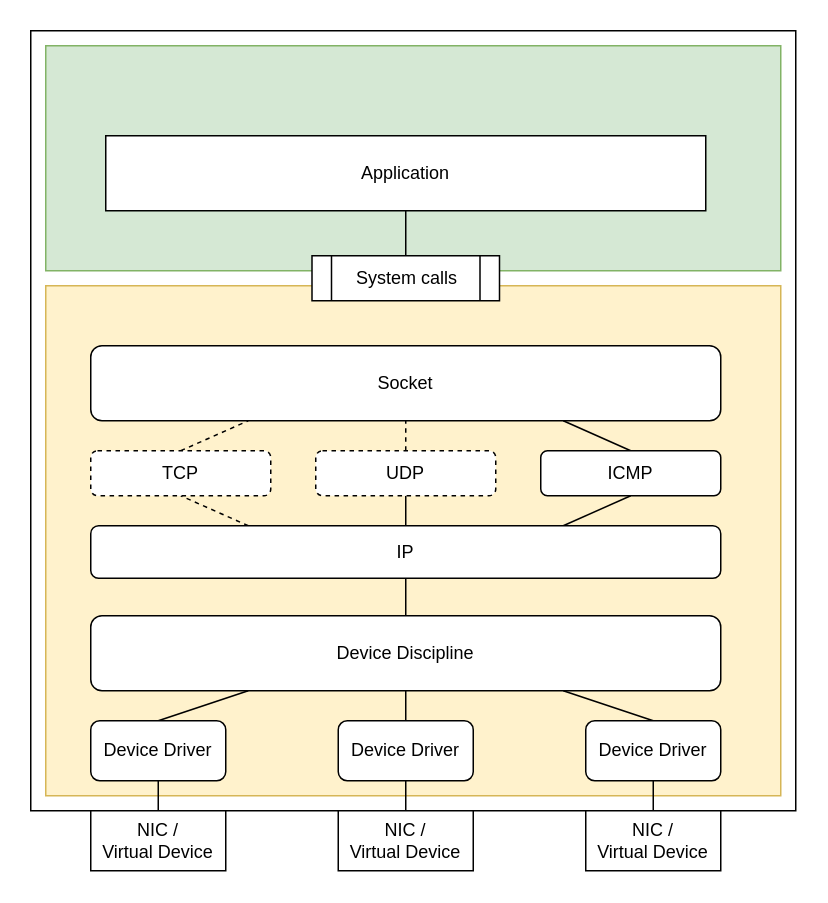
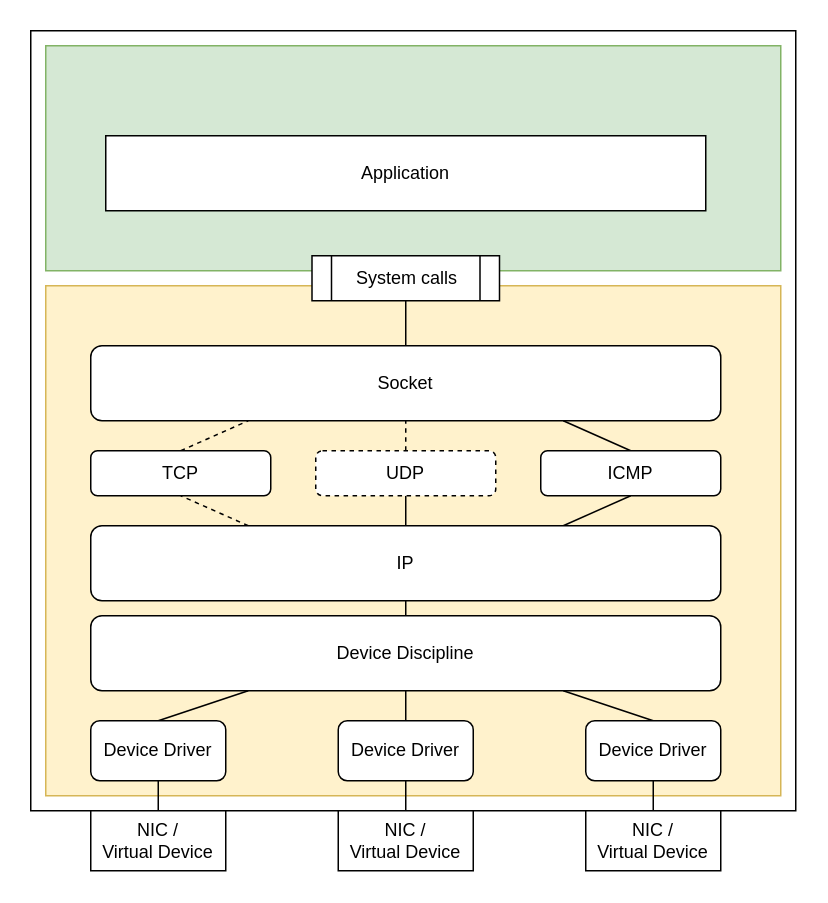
edge "Application" -- "System calls": removed
edge "System calls" -- "Socket": added
node "TCP": style dashed -> solid
node "IP": size 630x53 -> 630x75
